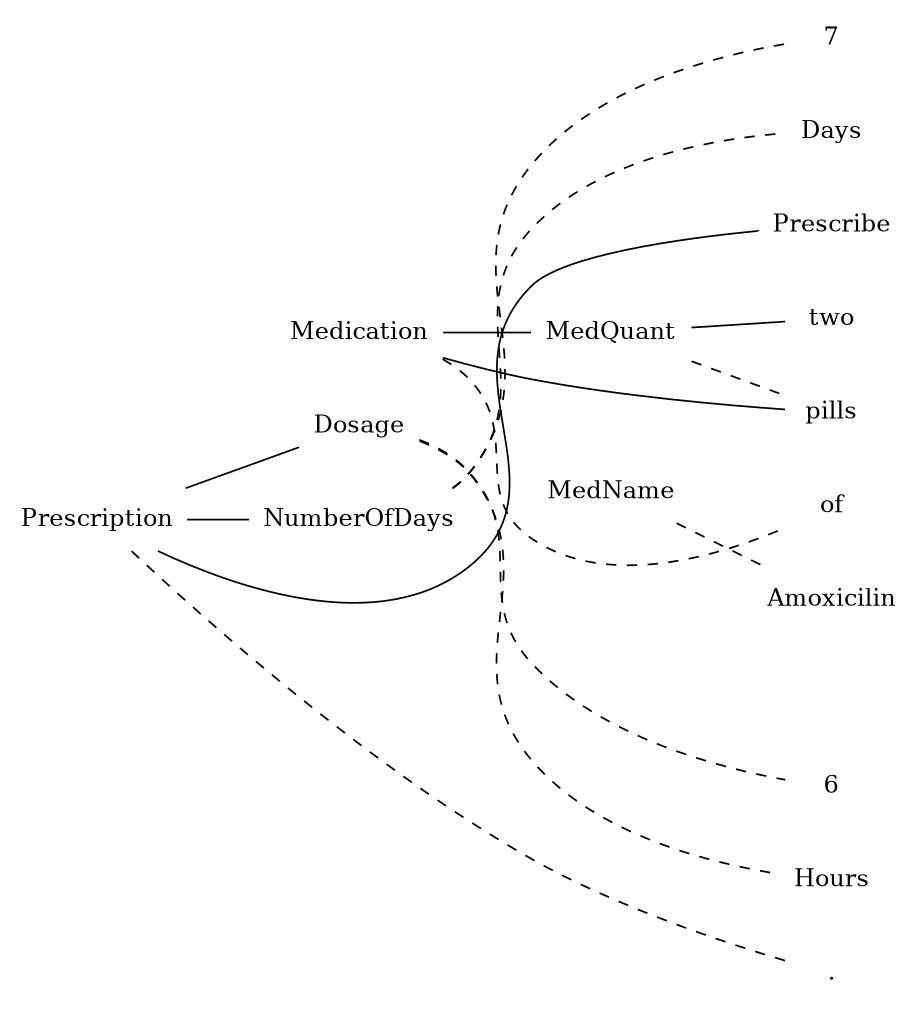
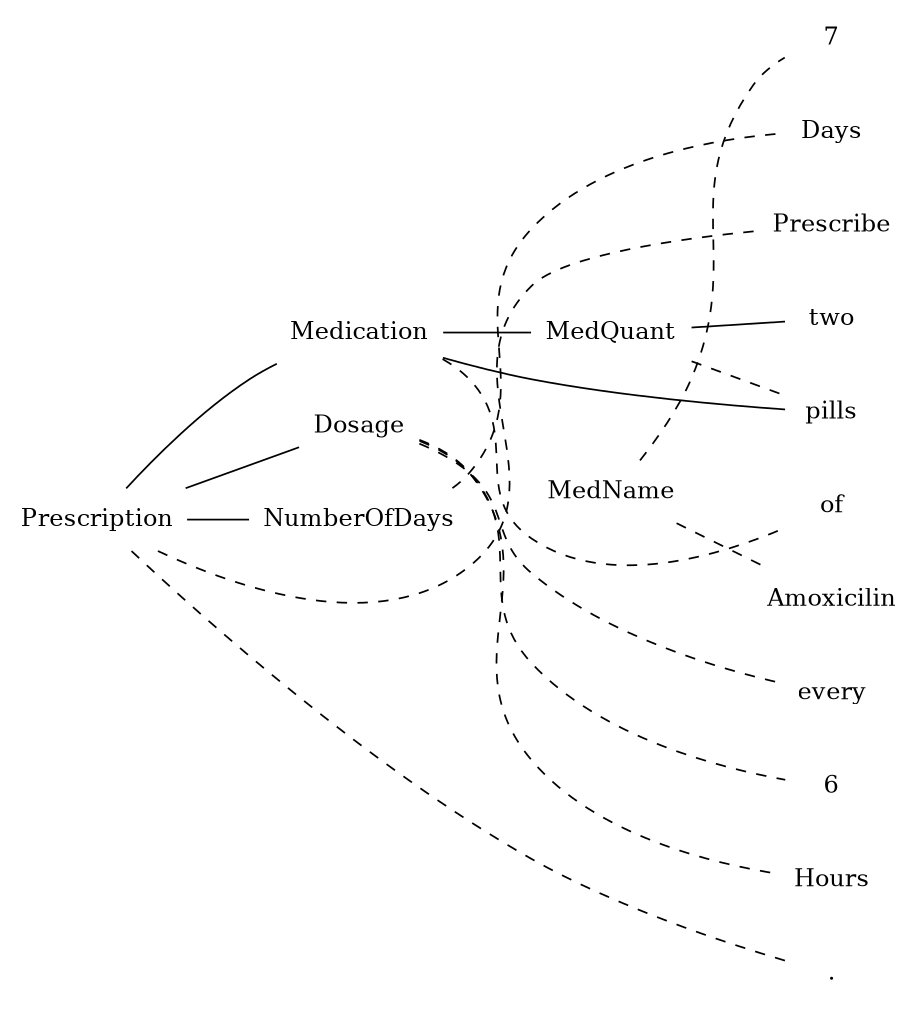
edge "7" -- "NumberOfDays": now "7" -- "MedName"
edge "Medication" -- "Prescription": added
edge "Prescribe" -- "Prescription": style solid -> dashed
node "every": added
